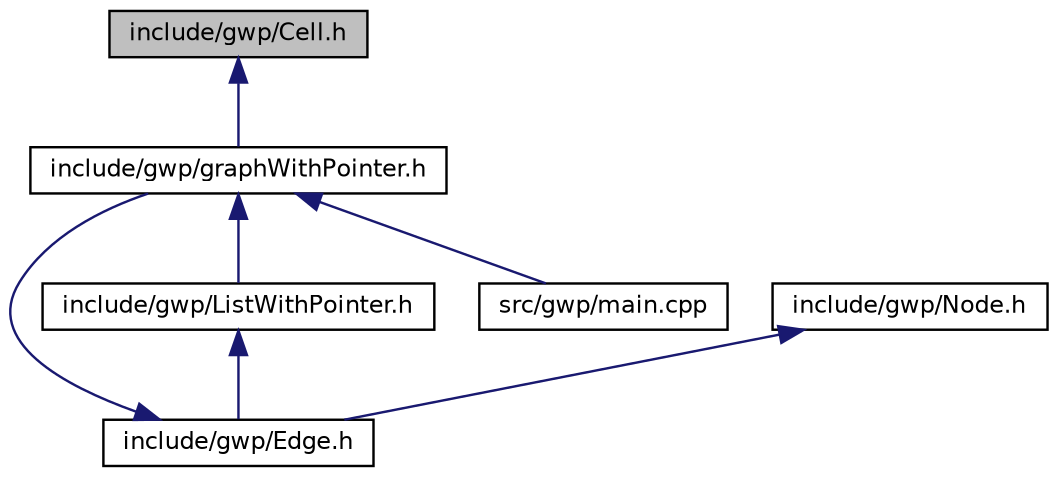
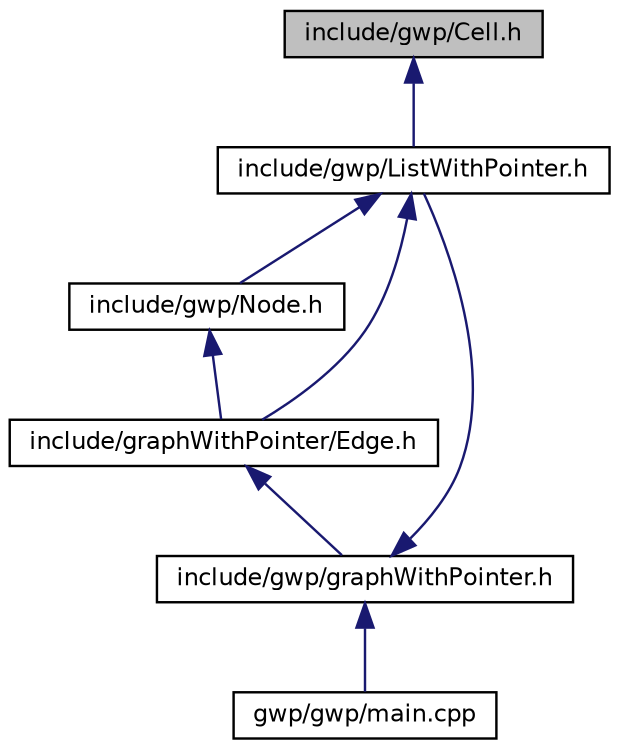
edge "include/gwp/graphWithPointer.h" -> "include/gwp/Cell.h": now "include/gwp/ListWithPointer.h" -> "include/gwp/Cell.h"
edge "include/gwp/Node.h" -> "include/gwp/ListWithPointer.h": added
node "src/gwp/main.cpp": label "src/gwp/main.cpp" -> "gwp/gwp/main.cpp"
node "include/gwp/Edge.h": label "include/gwp/Edge.h" -> "include/graphWithPointer/Edge.h"
